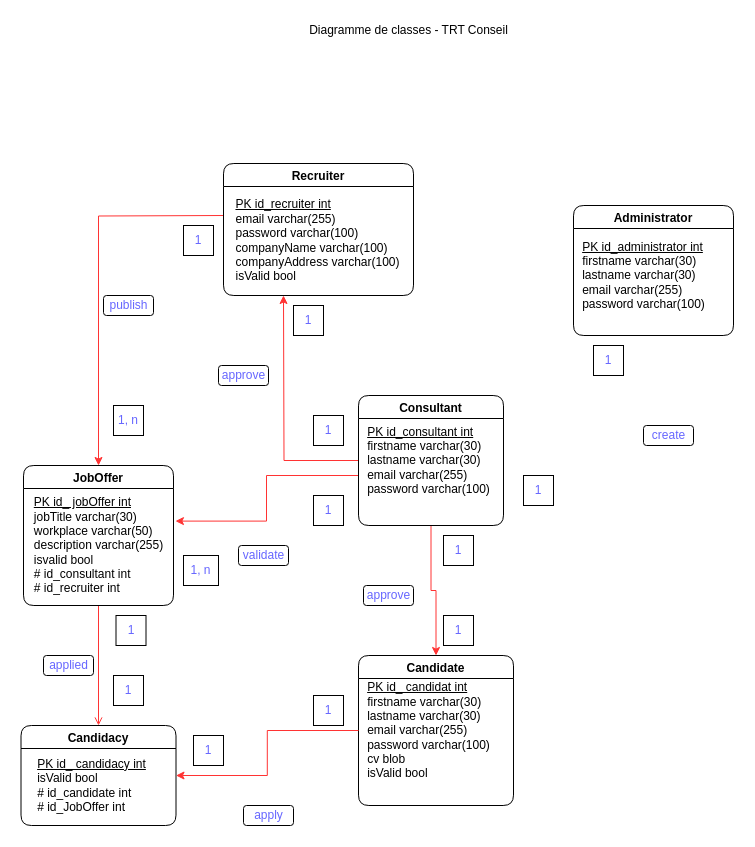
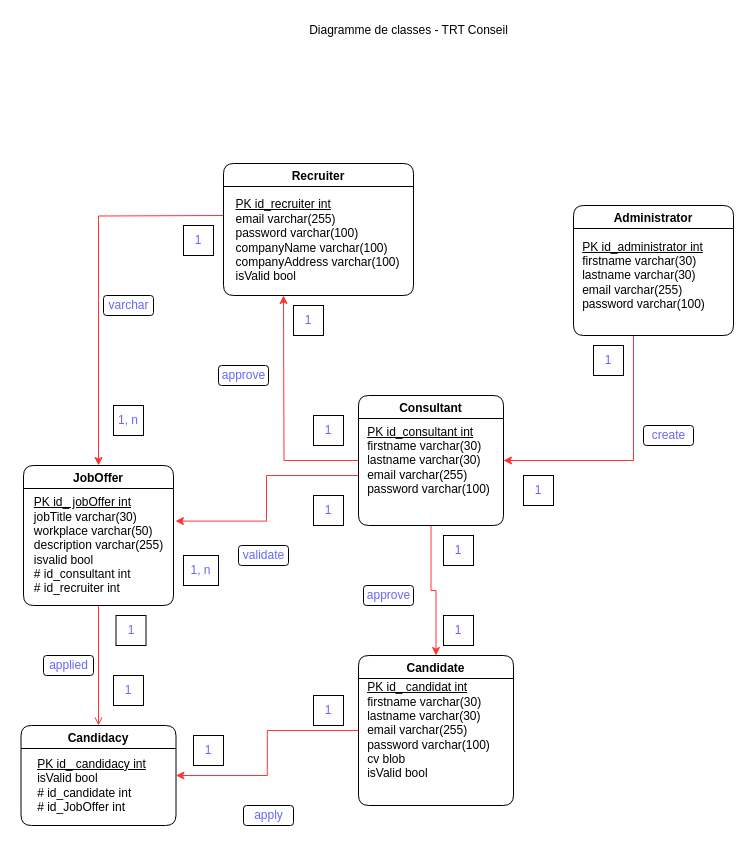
node "publish": label "publish" -> "varchar"
edge "Administrator" -> "Consultant": added
